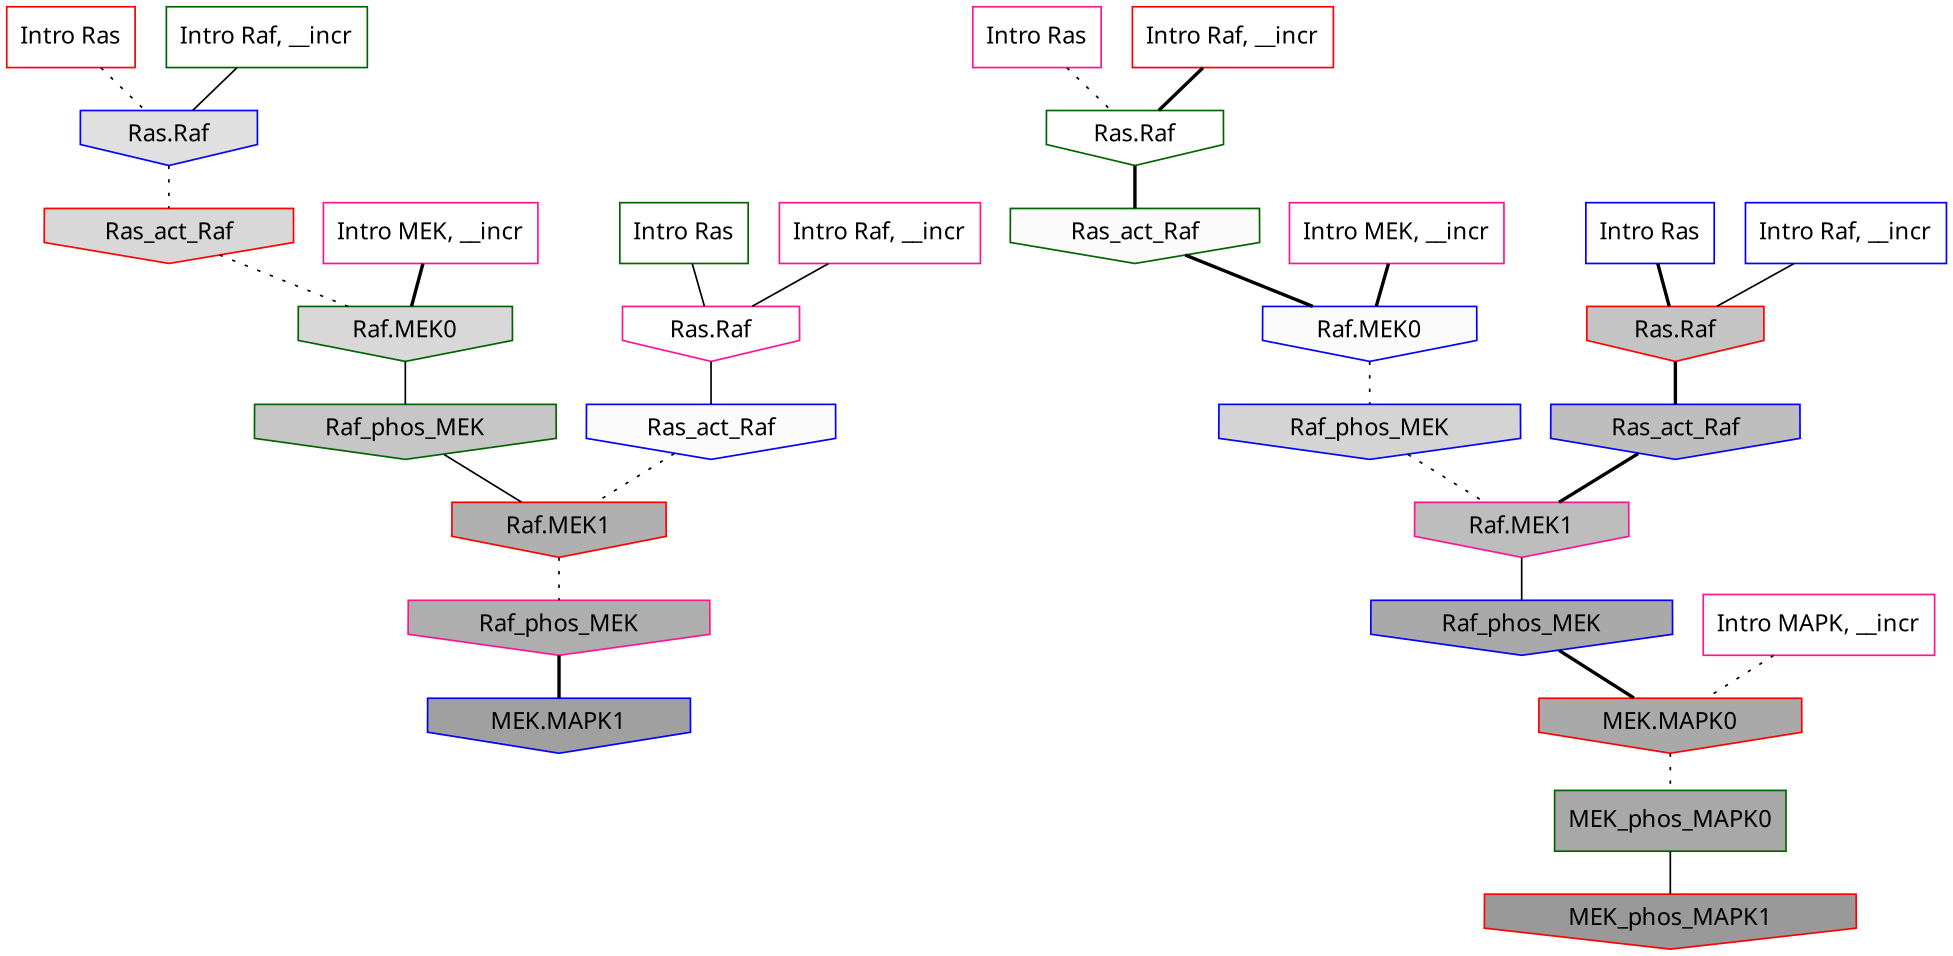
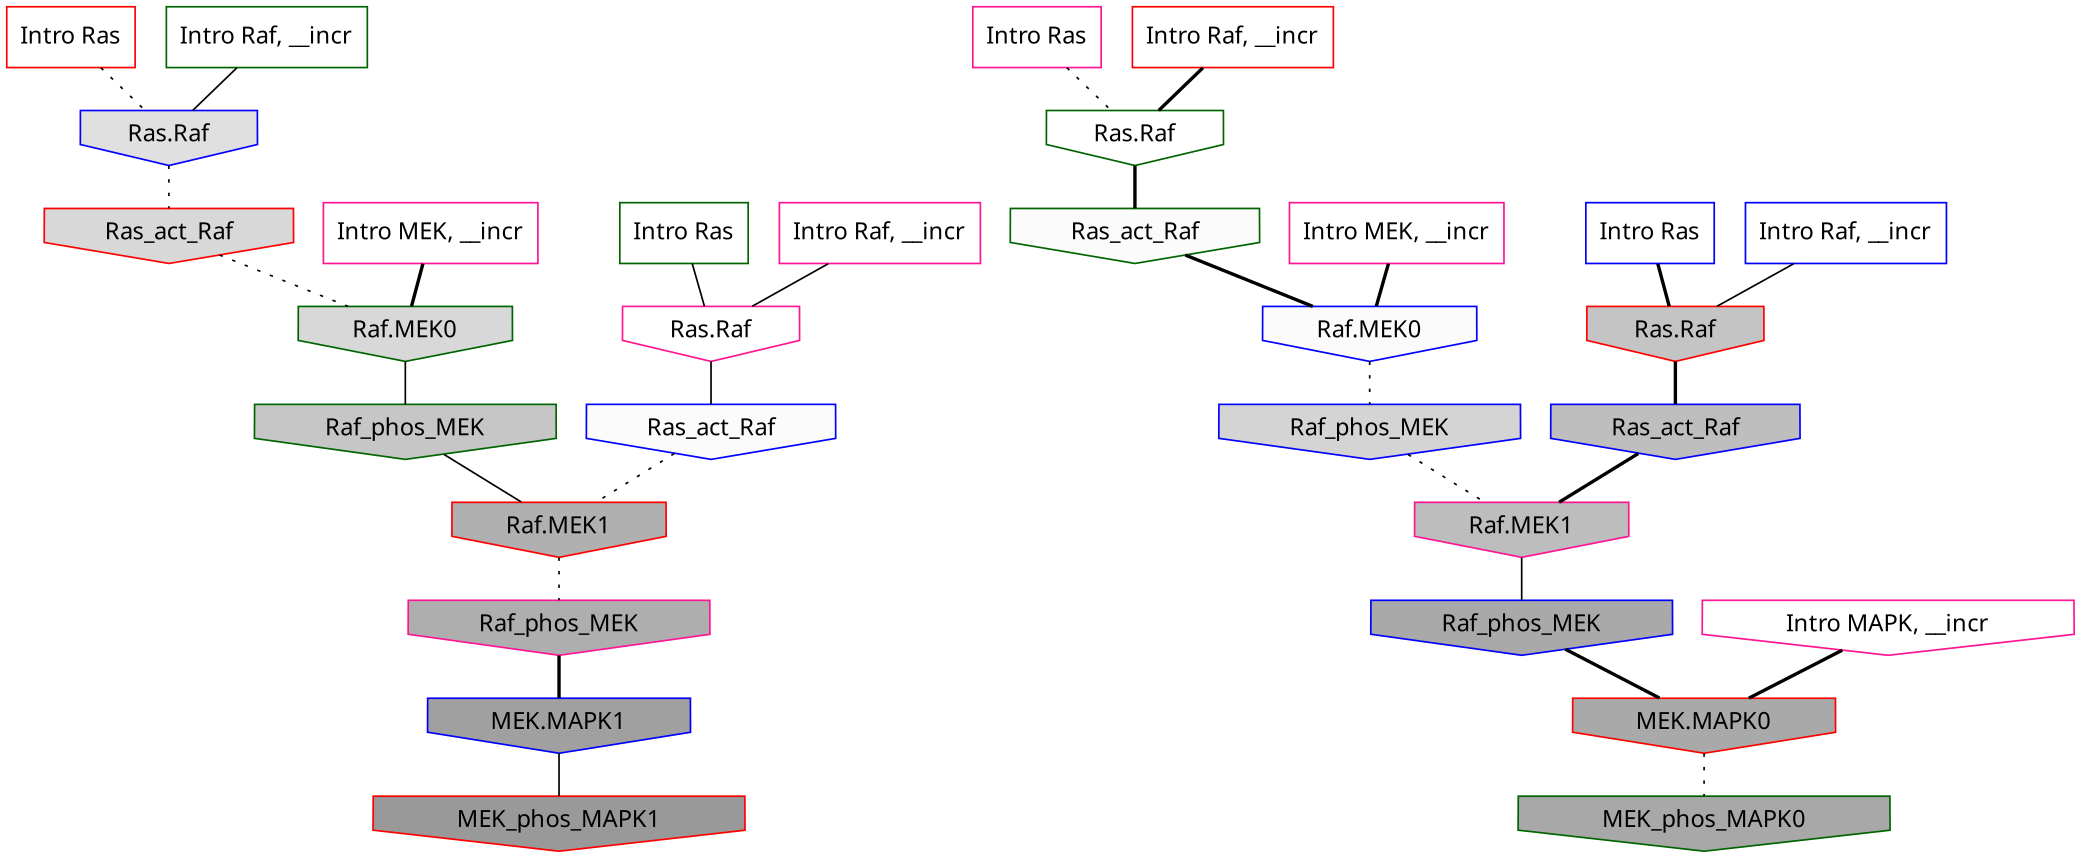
node "Intro MAPK, __incr": shape box -> invhouse
edge "Intro MAPK, __incr" -- "MEK.MAPK0": style dotted -> bold
node "MEK_phos_MAPK0": shape box -> invhouse
edge "MEK_phos_MAPK0" -- "MEK_phos_MAPK1": now "MEK.MAPK1" -- "MEK_phos_MAPK1"
